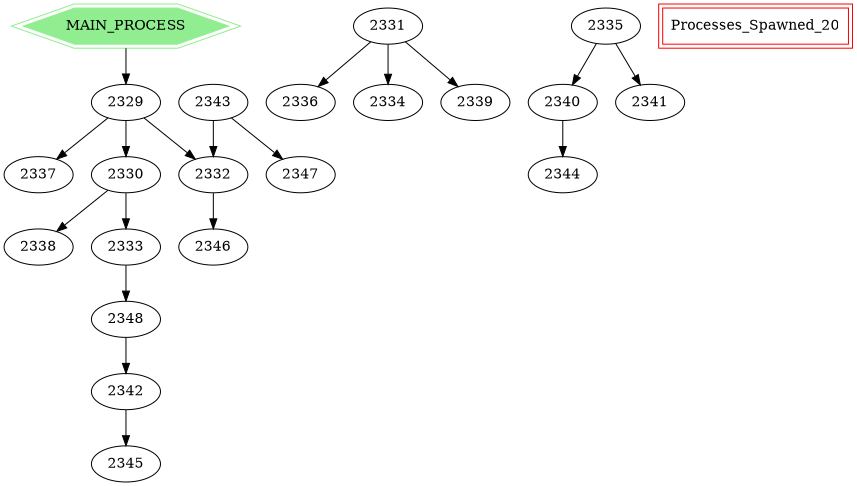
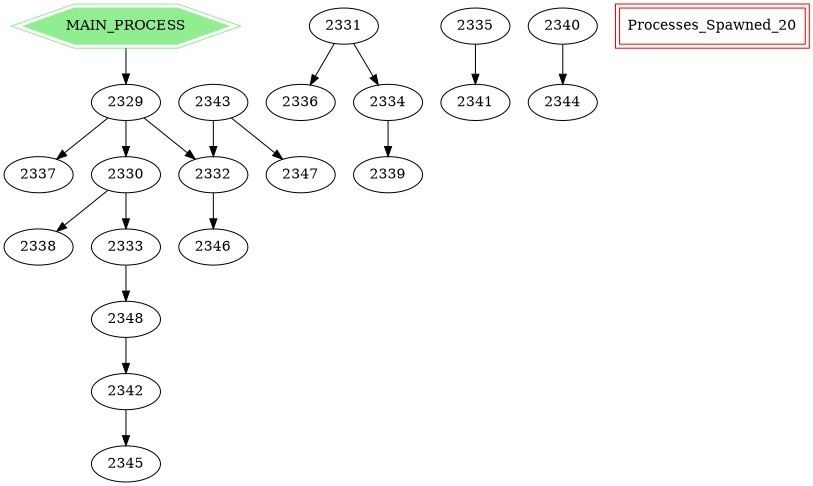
edge "2335" -> "2340": removed
edge "2331" -> "2339": now "2334" -> "2339"
